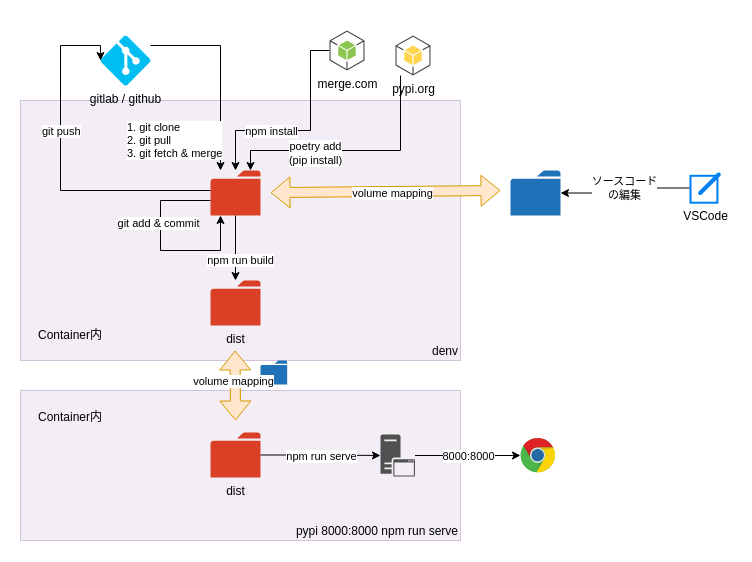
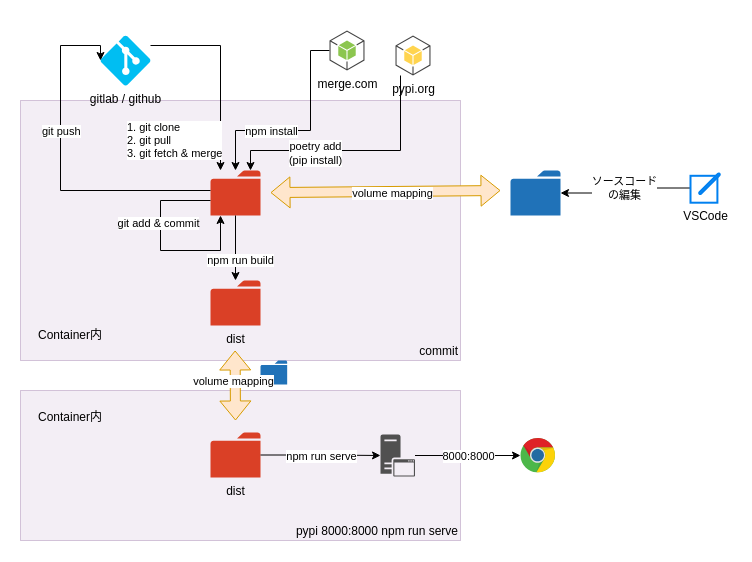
node "denv": label "denv" -> "commit"
